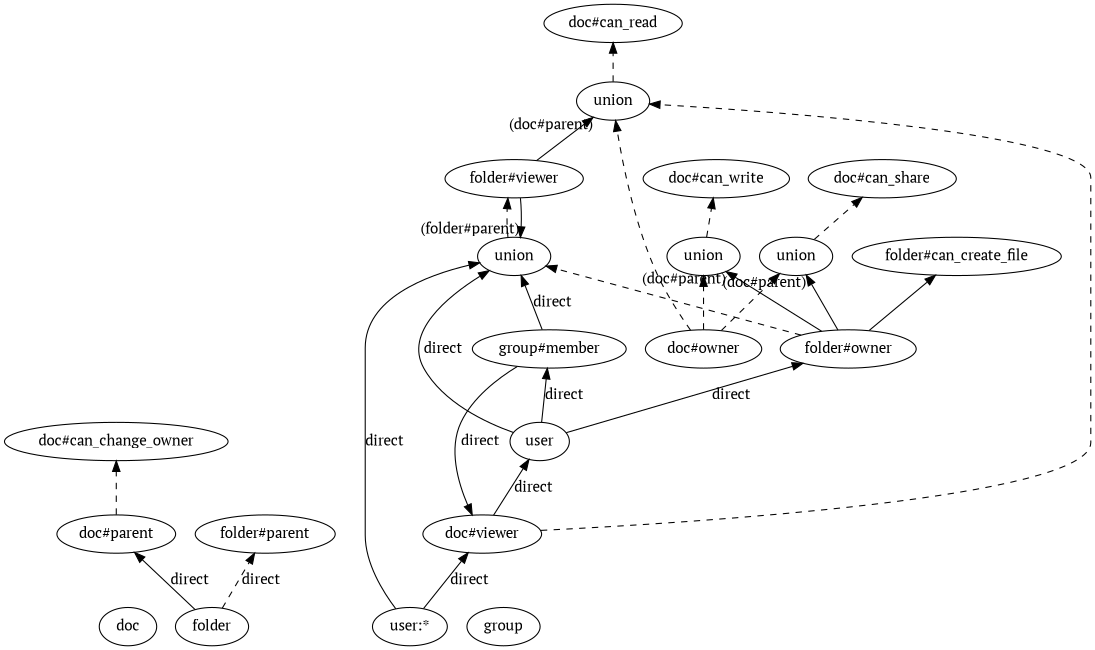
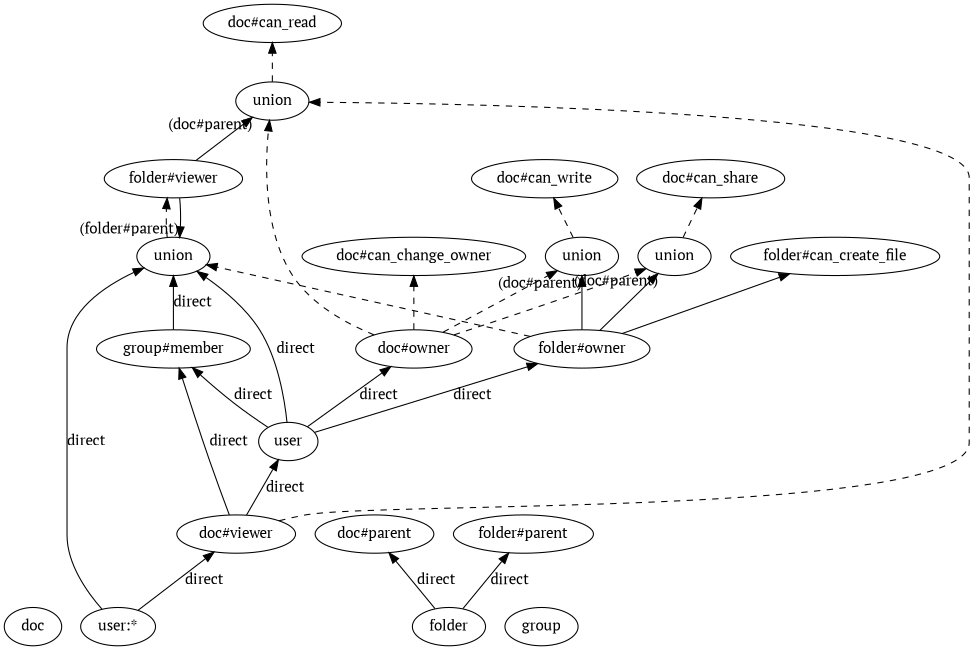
edge "user" -> "doc#owner": added, label "direct"
edge "group#member" -> "doc#viewer": reversed
edge "doc#parent" -> "doc#can_change_owner": now "doc#owner" -> "doc#can_change_owner"
edge "folder" -> "folder#parent": style dashed -> solid
